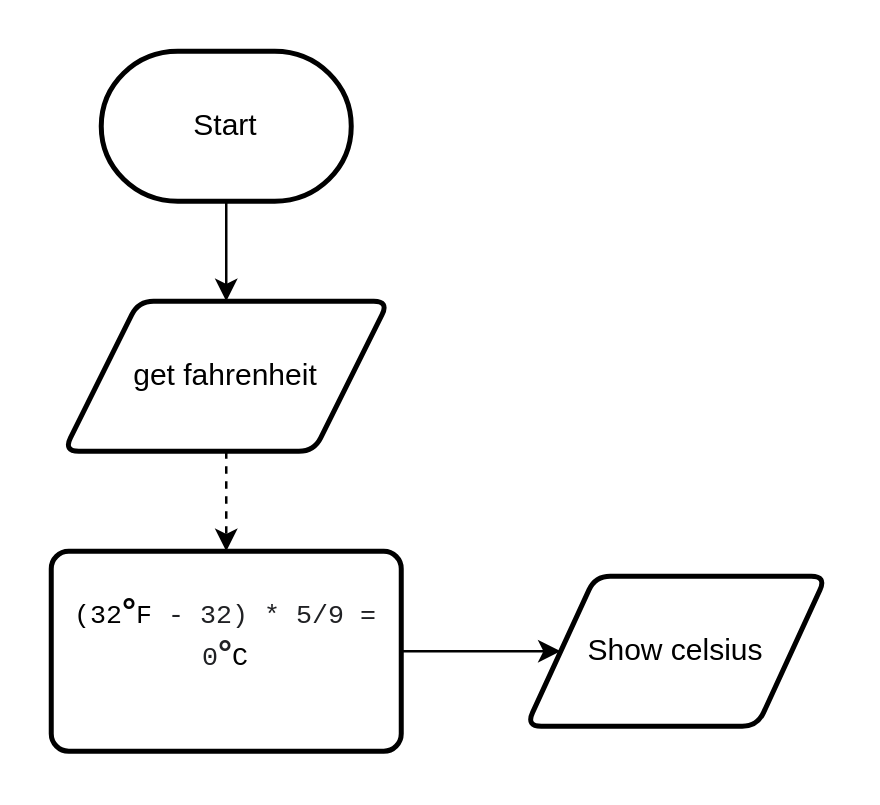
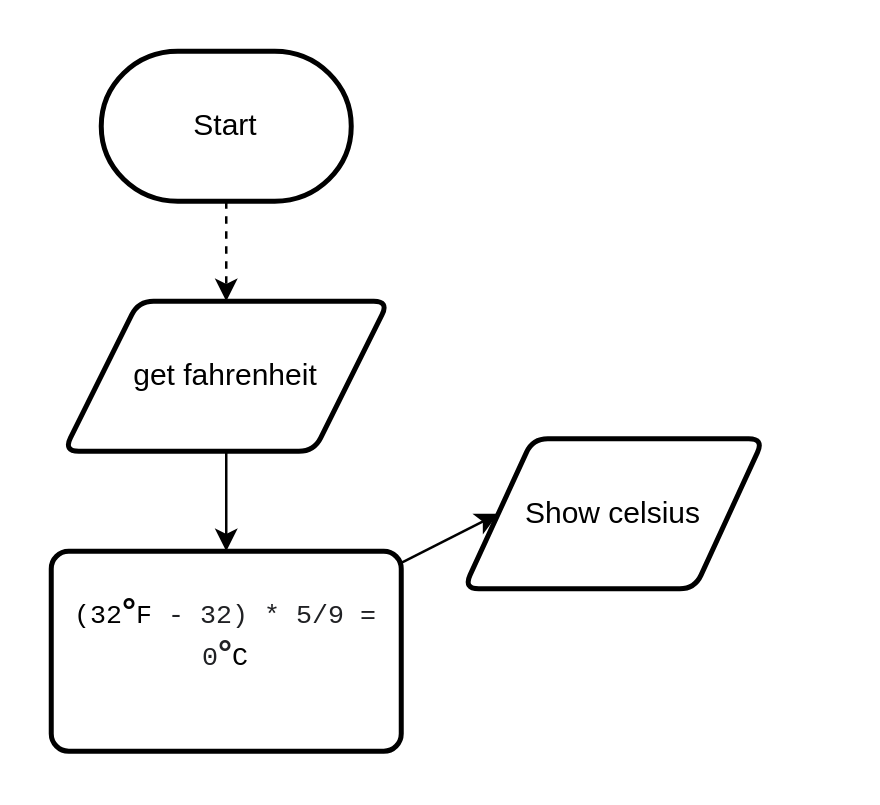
edge "Start" -> "get fahrenheit": style solid -> dashed
edge "get fahrenheit" -> "(32°F - 32) * 5/9 = 0°C": style dashed -> solid
node "Show celsius": moved (676, 651) -> (614, 514)
